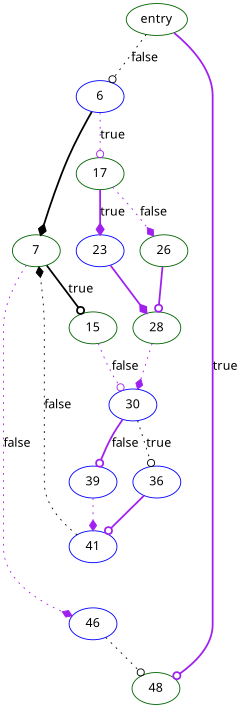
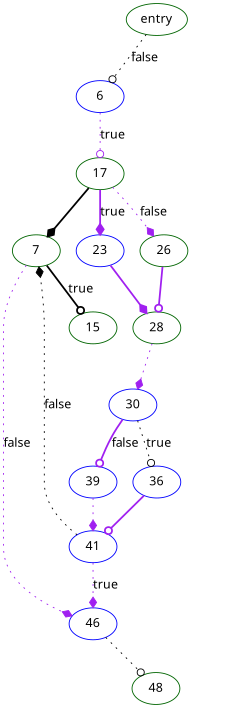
edge "6" -> "7": now "17" -> "7"
edge "entry" -> "48": removed, label "true"
edge "15" -> "30": removed, label "false"
edge "41" -> "46": added, label "true"
